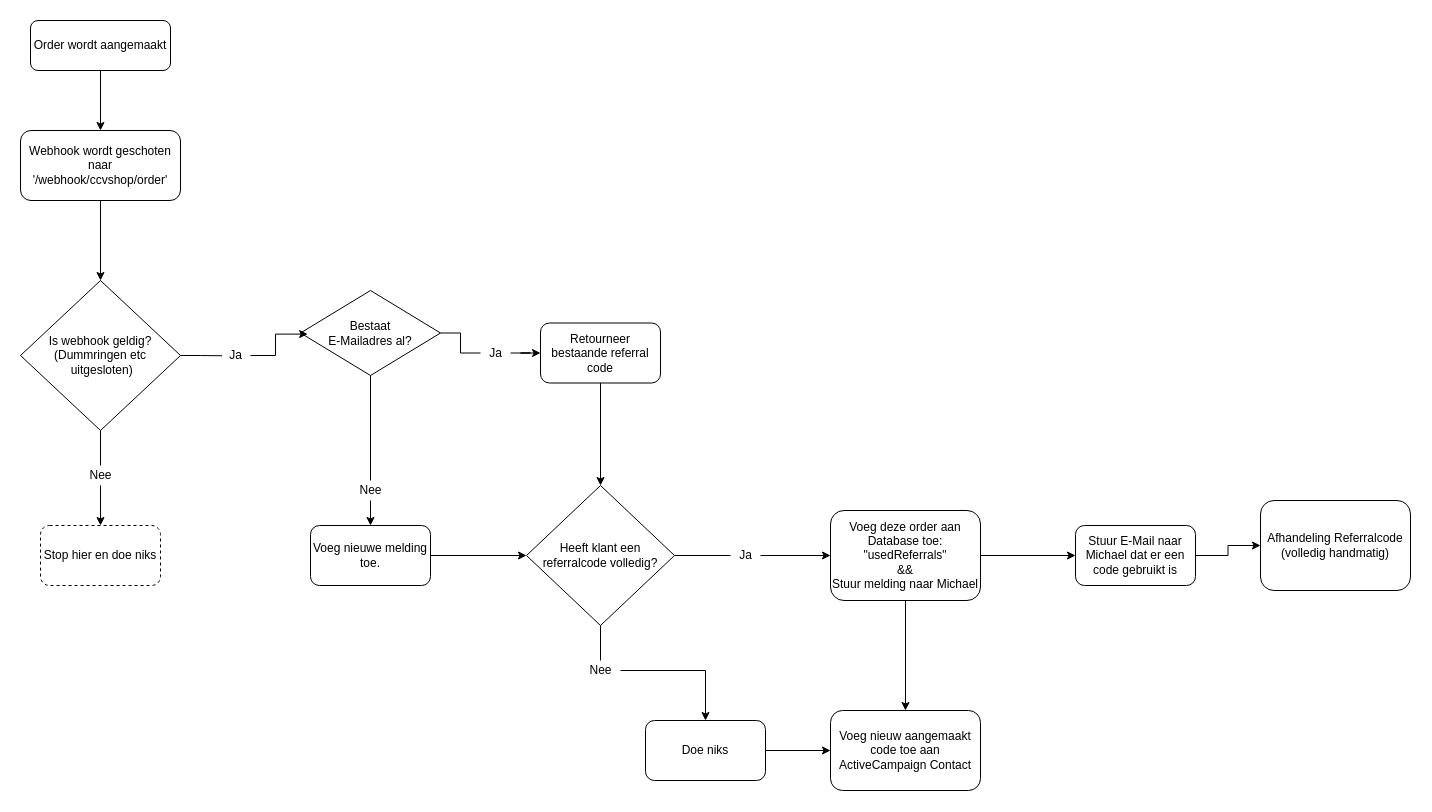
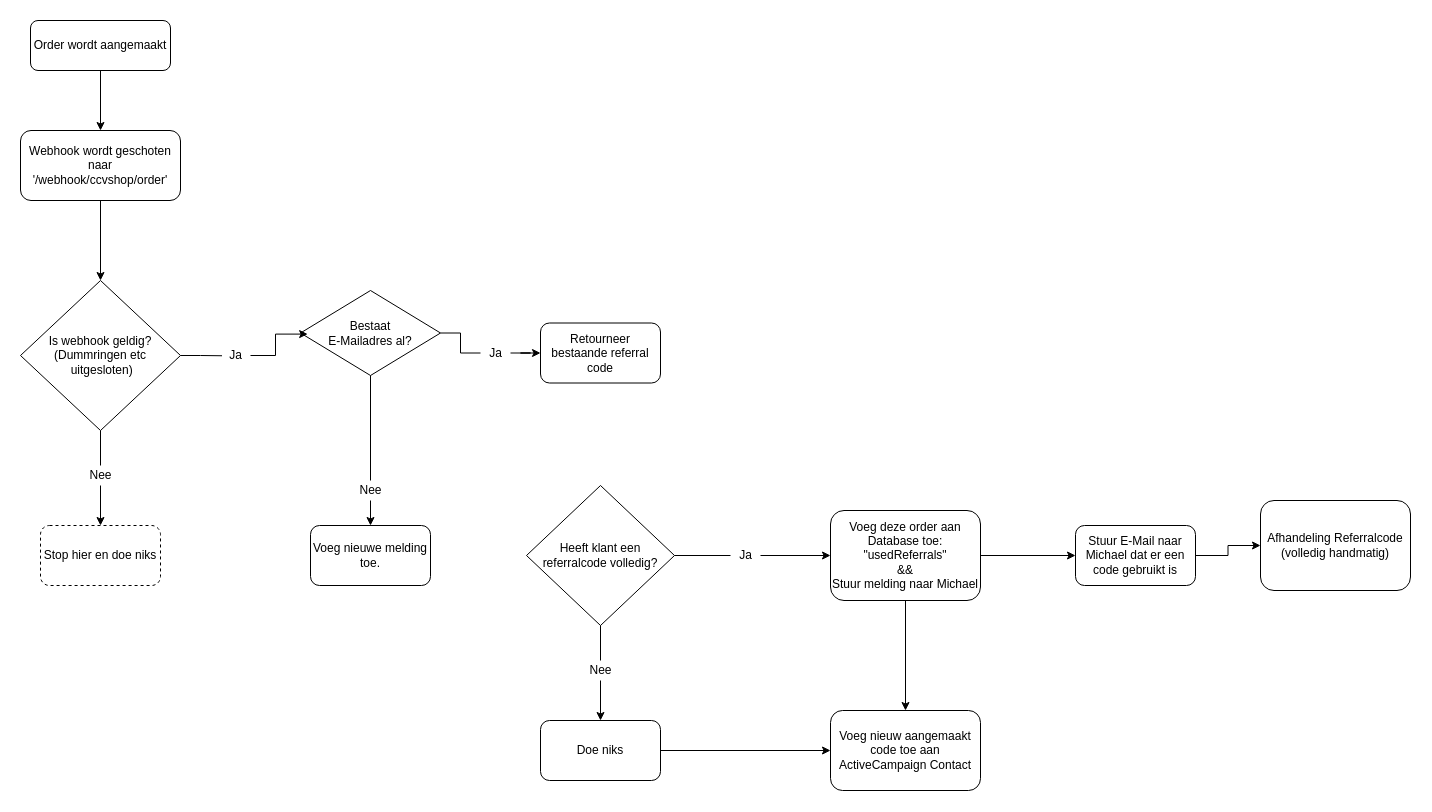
edge "Retourneer bestaande referral code" -> "Heeft klant een referralcode volledig?": removed
edge "Voeg nieuwe melding toe." -> "Heeft klant een referralcode volledig?": removed
node "Doe niks": moved (706, 751) -> (601, 751)
